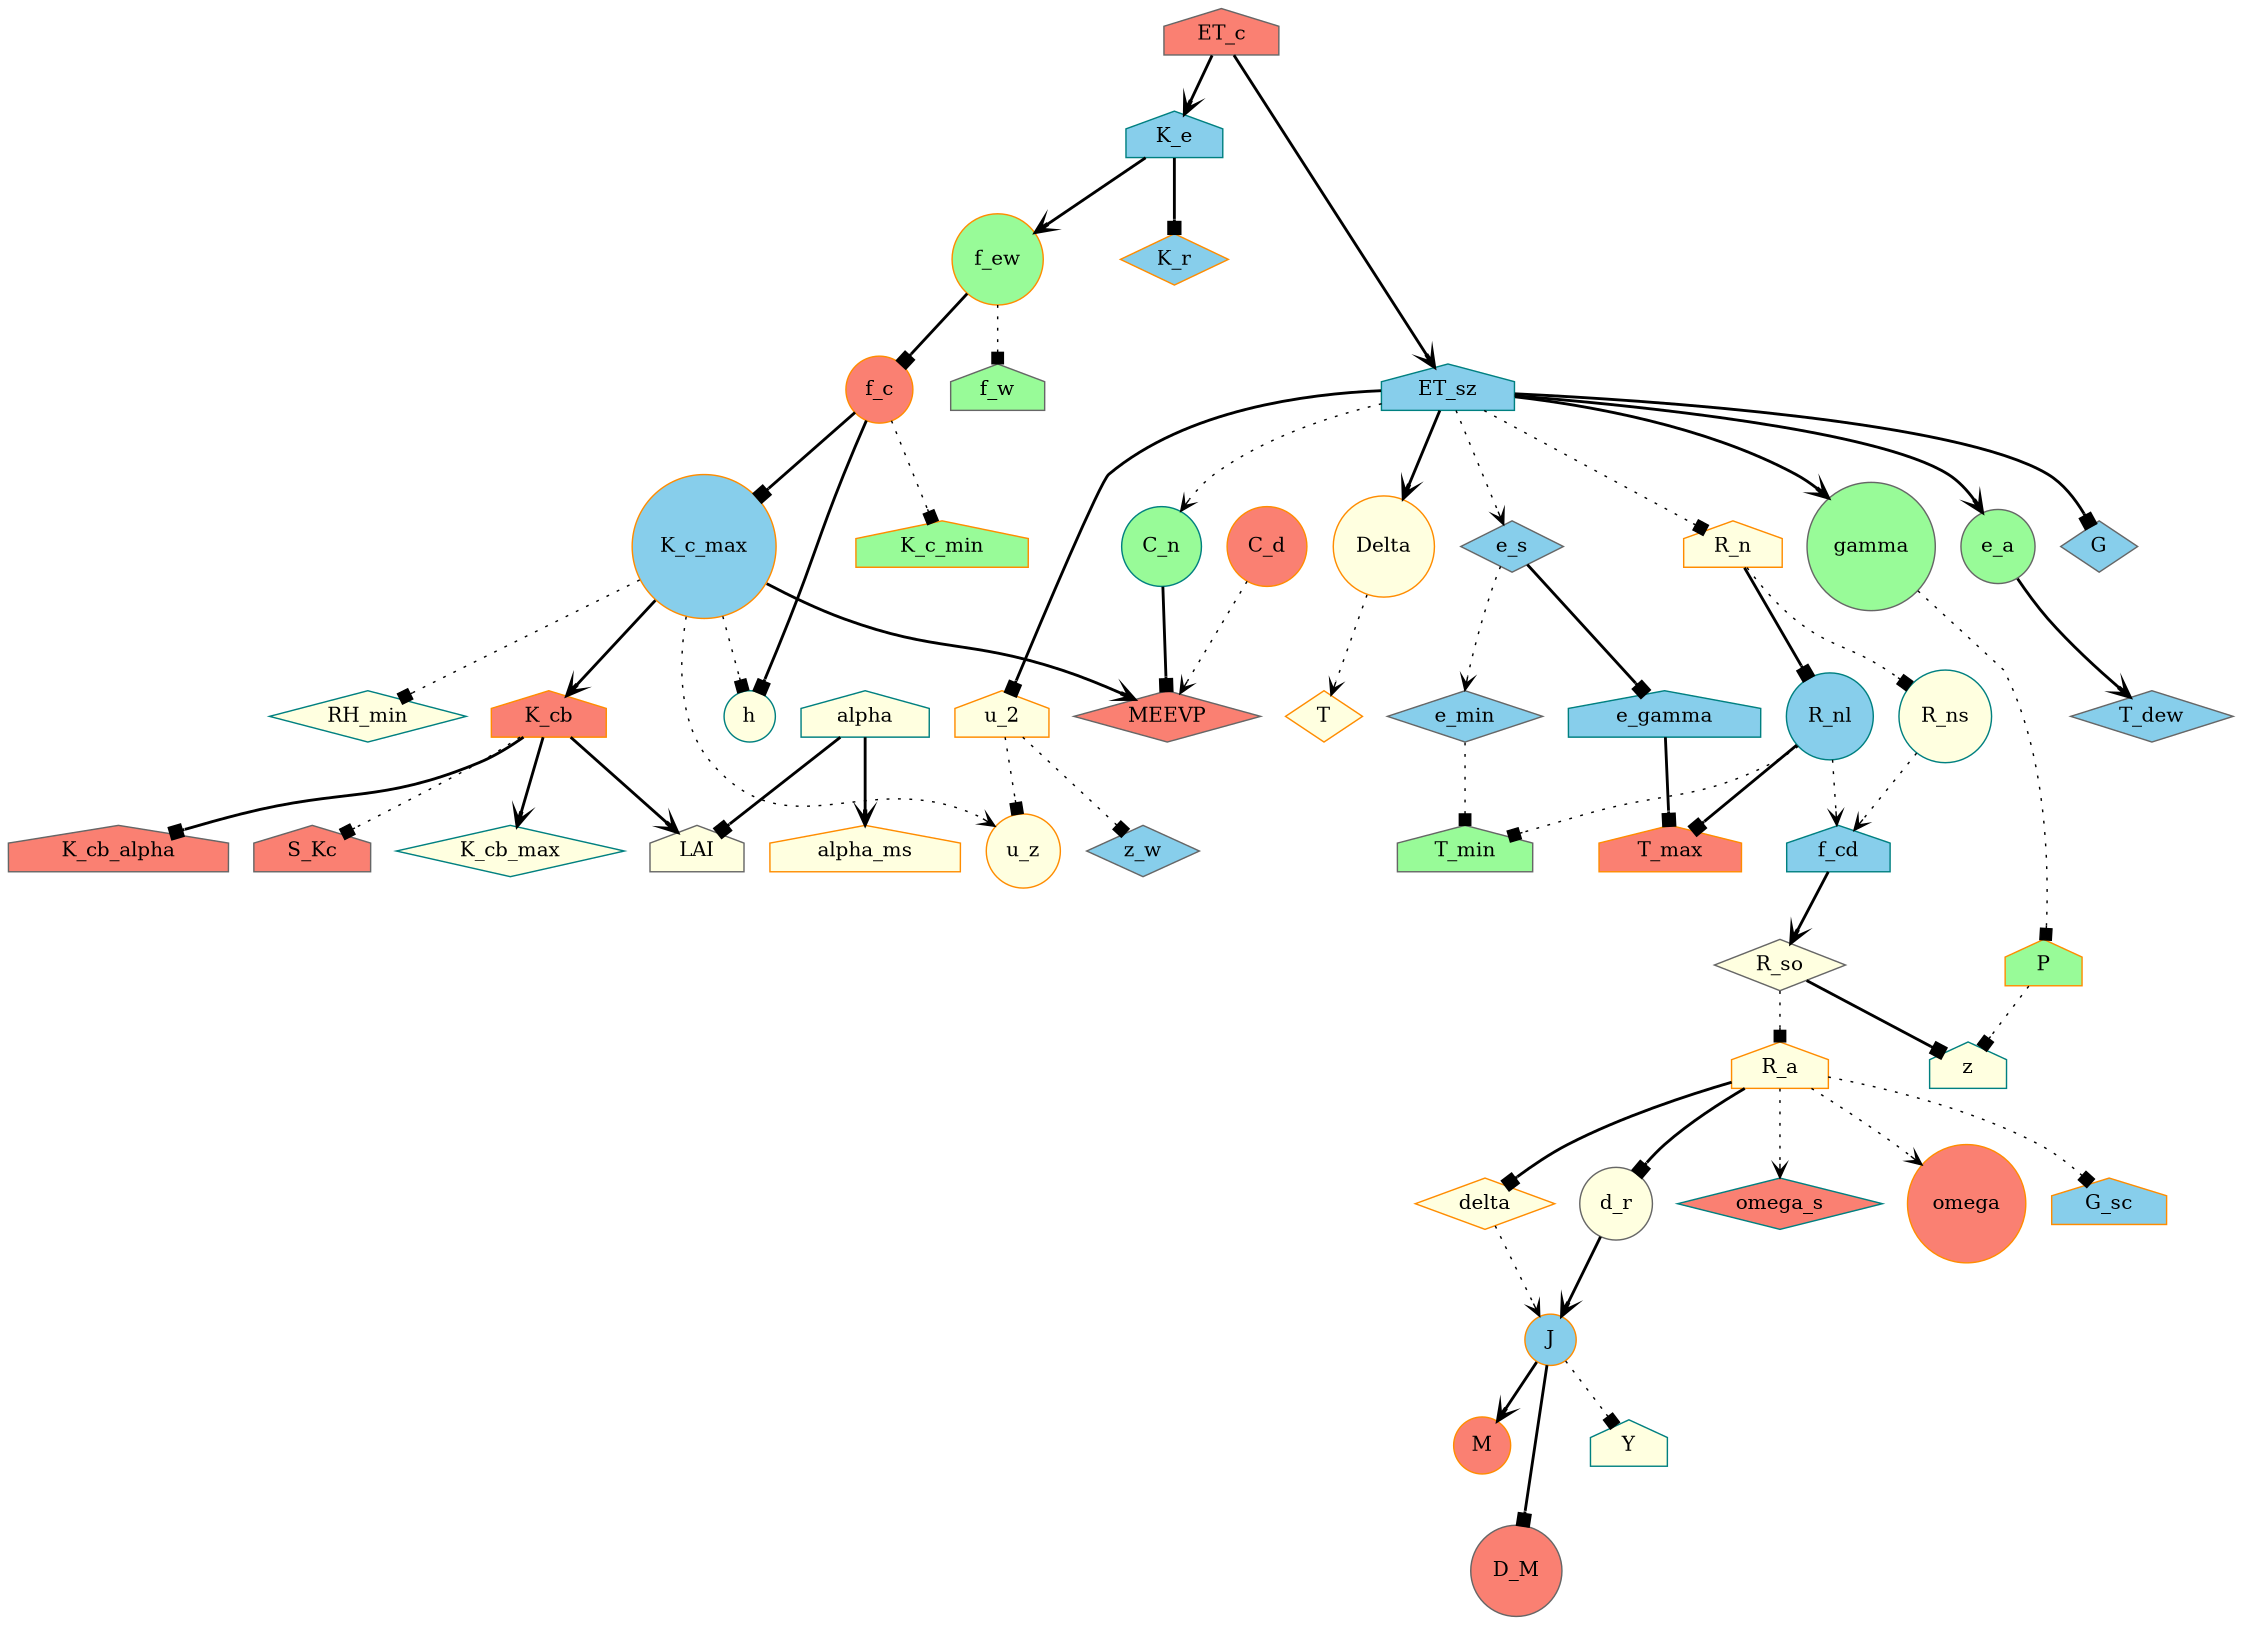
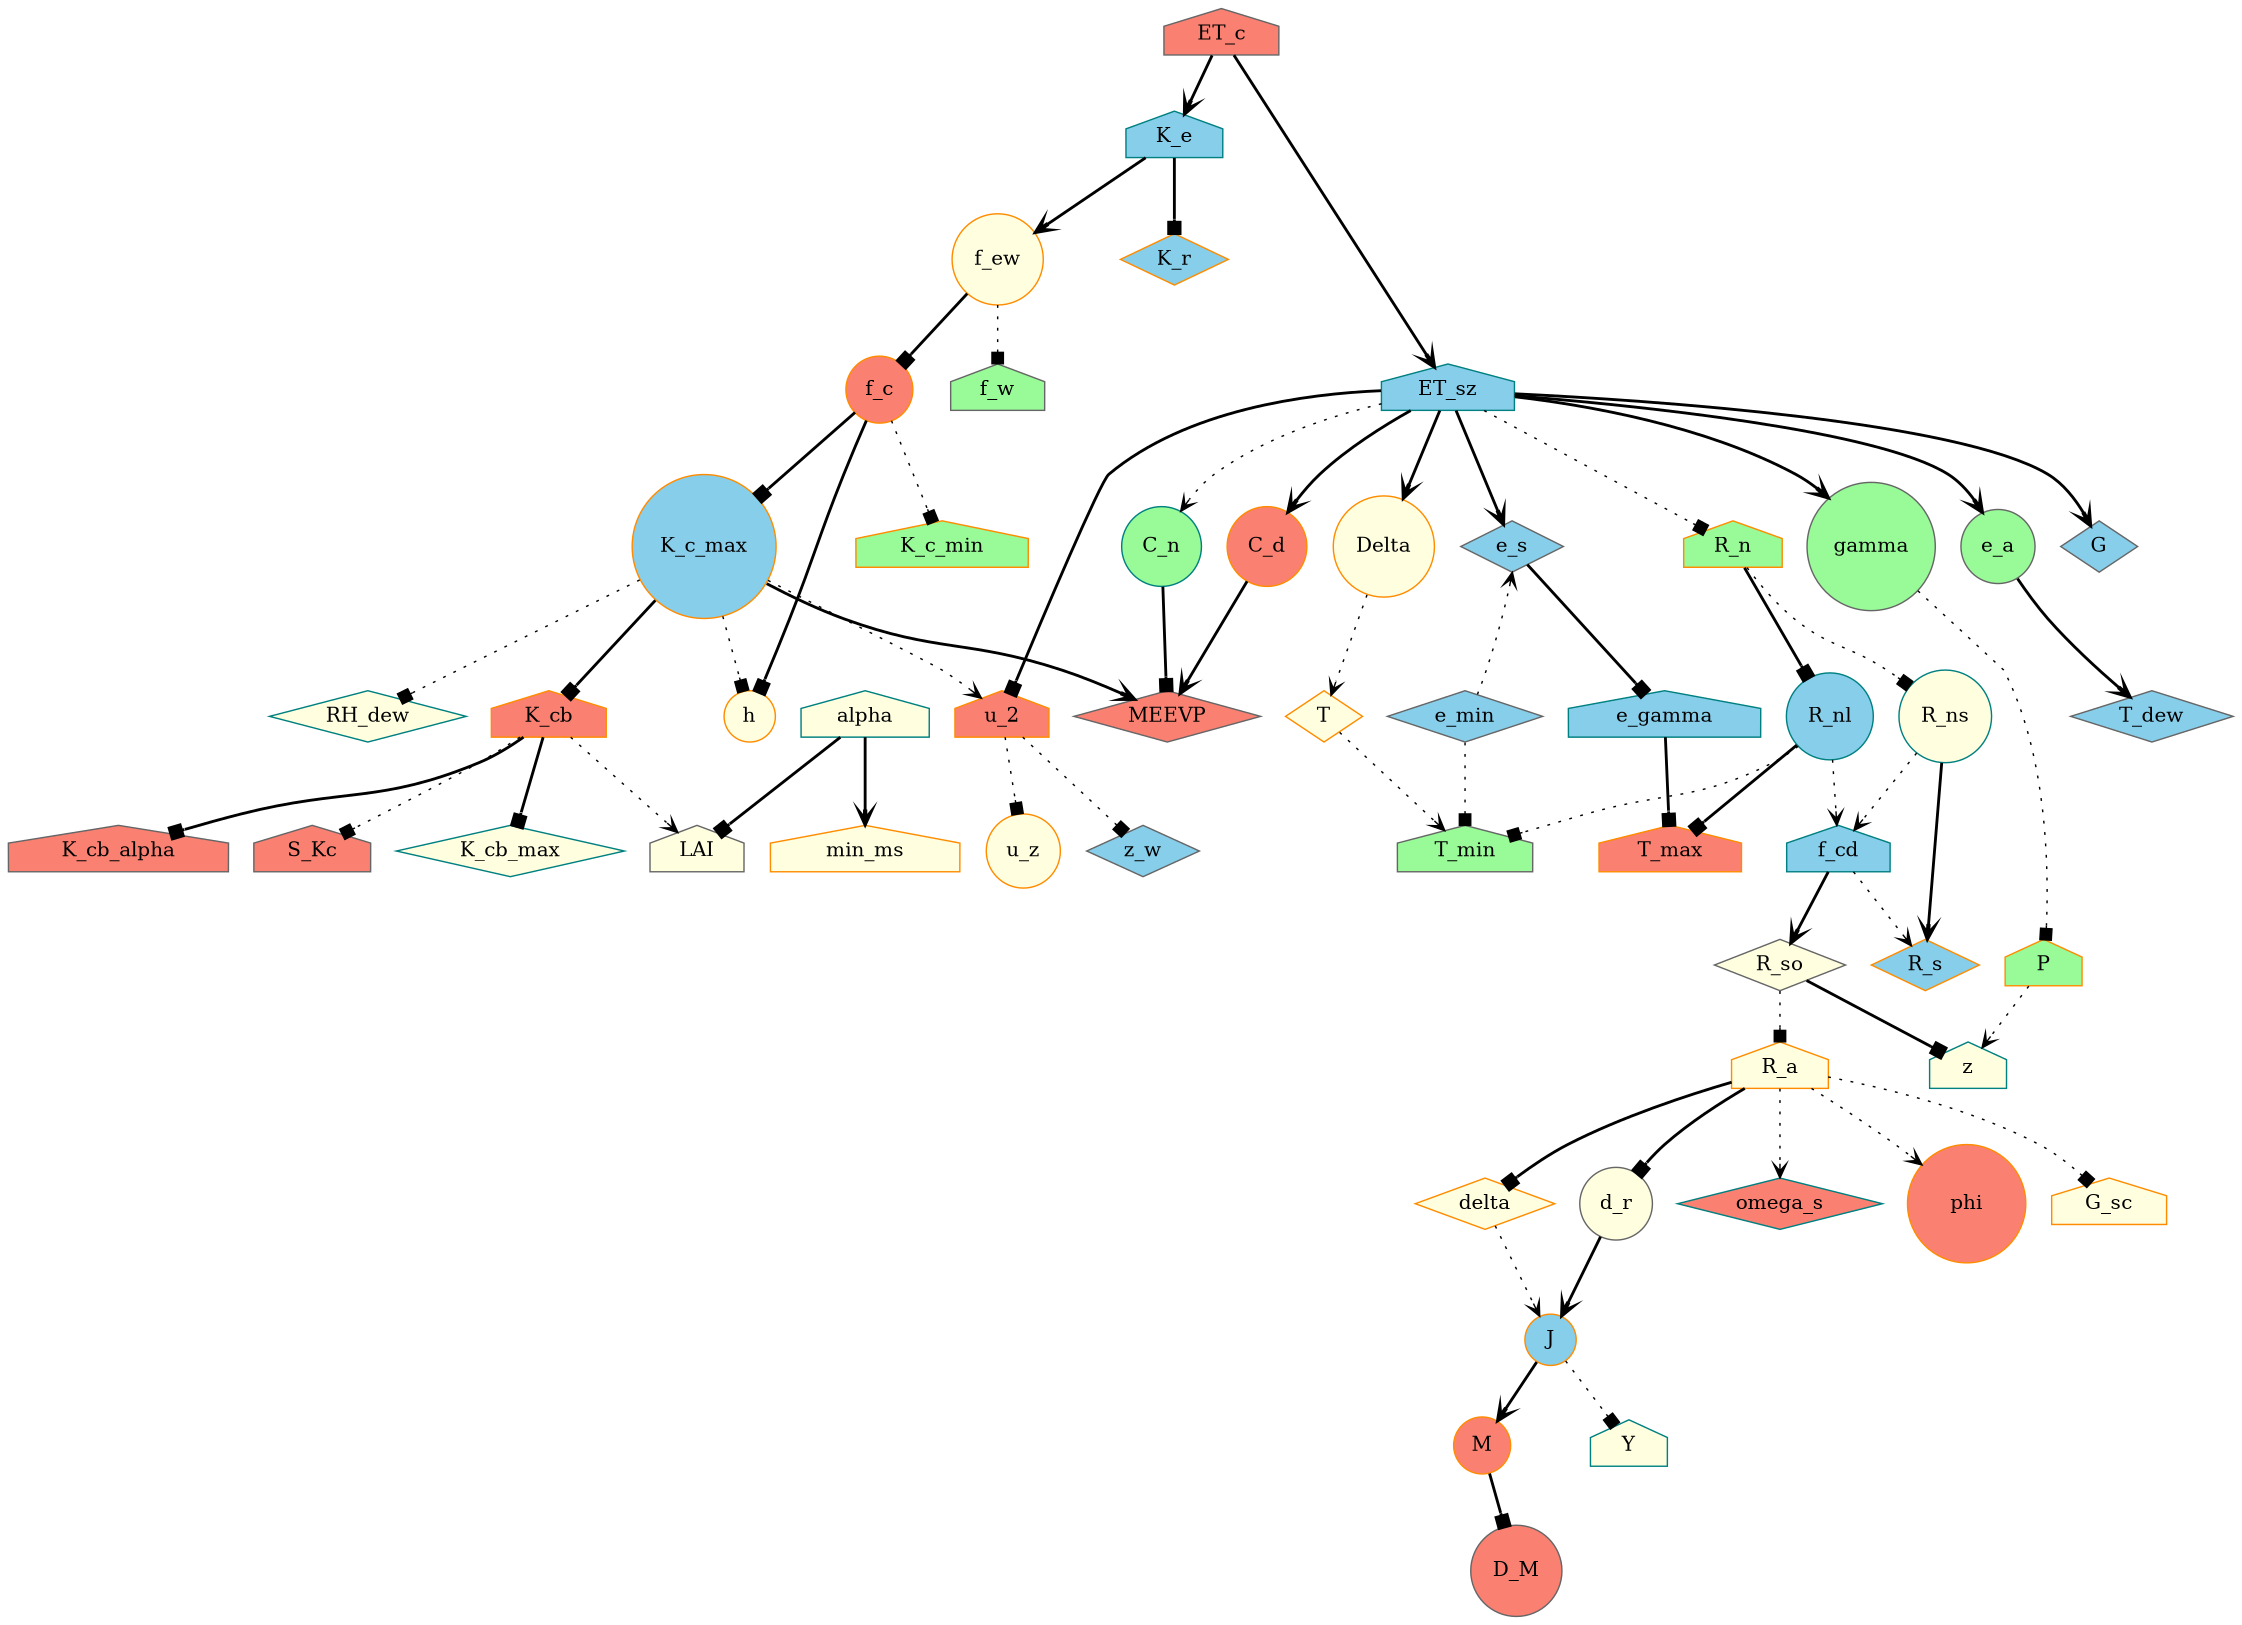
node "f_ew": fillcolor palegreen -> lightyellow
edge "ET_sz" -> "G": arrowhead box -> vee
edge "ET_sz" -> "C_d": added
edge "ET_sz" -> "e_s": style dotted -> bold
node "R_n": fillcolor lightyellow -> palegreen
edge "e_s" -> "e_min": reversed
edge "C_d" -> "MEEVP": style dotted -> bold
edge "K_c_max" -> "K_cb": arrowhead vee -> box
node "RH_min": label "RH_min" -> "RH_dew"
node "h": color teal -> darkorange
node "u_2": fillcolor lightyellow -> salmon
edge "K_cb" -> "K_cb_max": arrowhead vee -> box
edge "T" -> "T_min": added
edge "K_cb" -> "LAI": style bold -> dotted
edge "K_c_max" -> "u_z": now "K_c_max" -> "u_2"
node "alpha_ms": label "alpha_ms" -> "min_ms"
node "R_s": added
edge "P" -> "z": arrowhead box -> vee
node "omega": label "omega" -> "phi"
node "G_sc": fillcolor skyblue -> lightyellow
edge "J" -> "D_M": now "M" -> "D_M"
